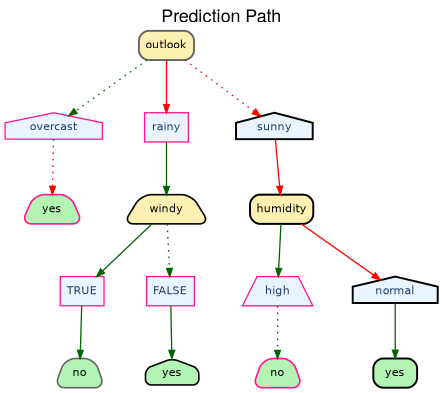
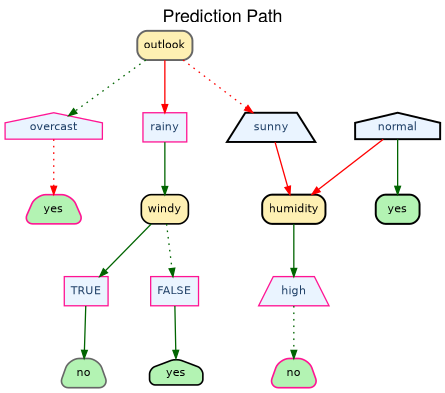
node "sunny": shape house -> trapezium
node "windy": shape trapezium -> box
edge "humidity" -> "normal": reversed
